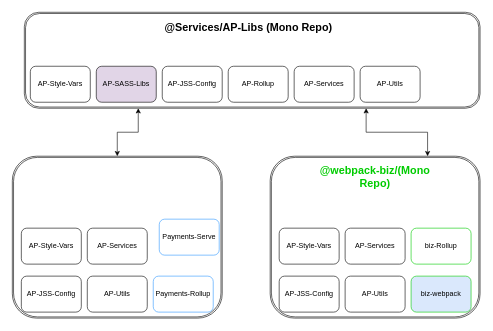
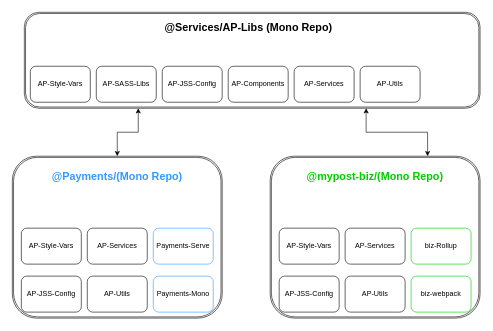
node "AP-SASS-Libs": fillcolor #e1d5e7 -> #ffffff
node "AP-Rollup": label "AP-Rollup" -> "AP-Components"
node "@Payments/(Mono Repo)": added
node "@webpack-biz/(Mono Repo)": label "@webpack-biz/(Mono Repo)" -> "@mypost-biz/(Mono Repo)"
node "Payments-Serve": moved (189, 237) -> (183, 246)
node "Payments-Rollup": label "Payments-Rollup" -> "Payments-Mono"
node "biz-webpack": fillcolor #dae8fc -> #ffffff
